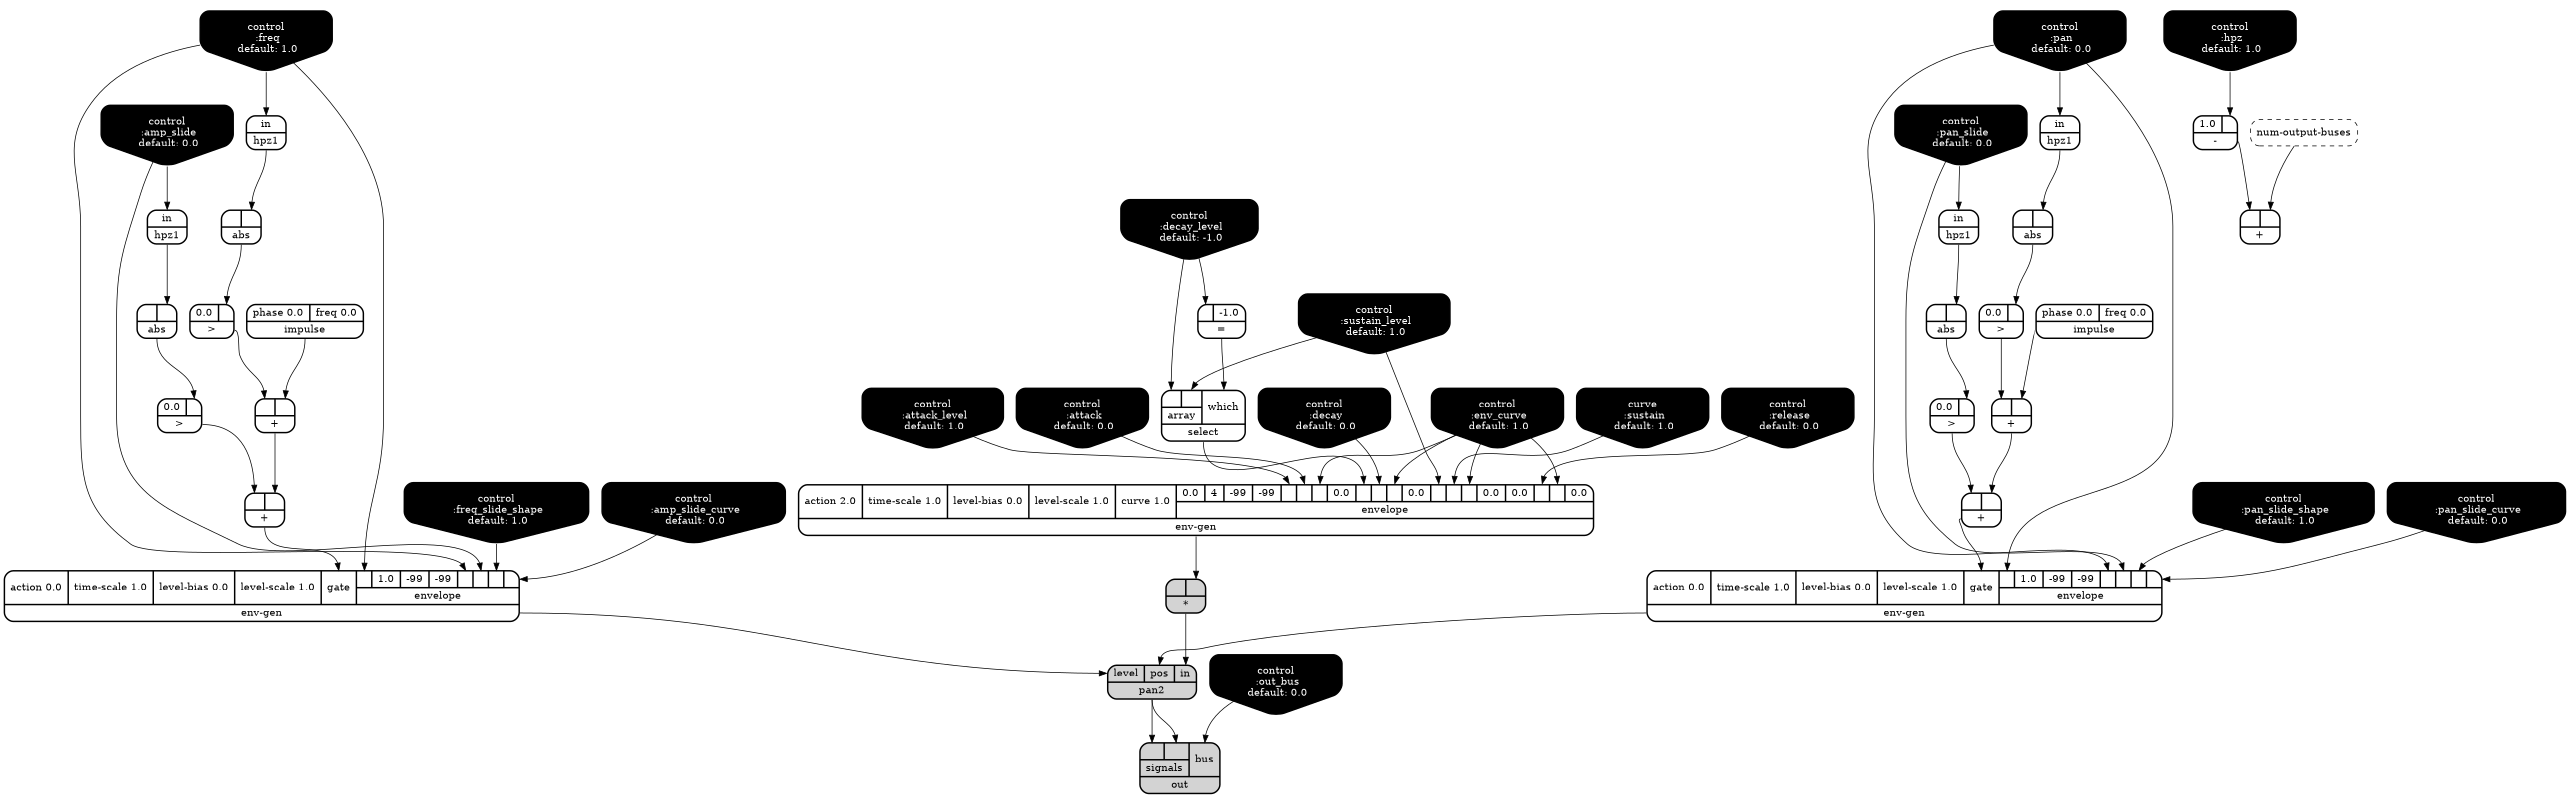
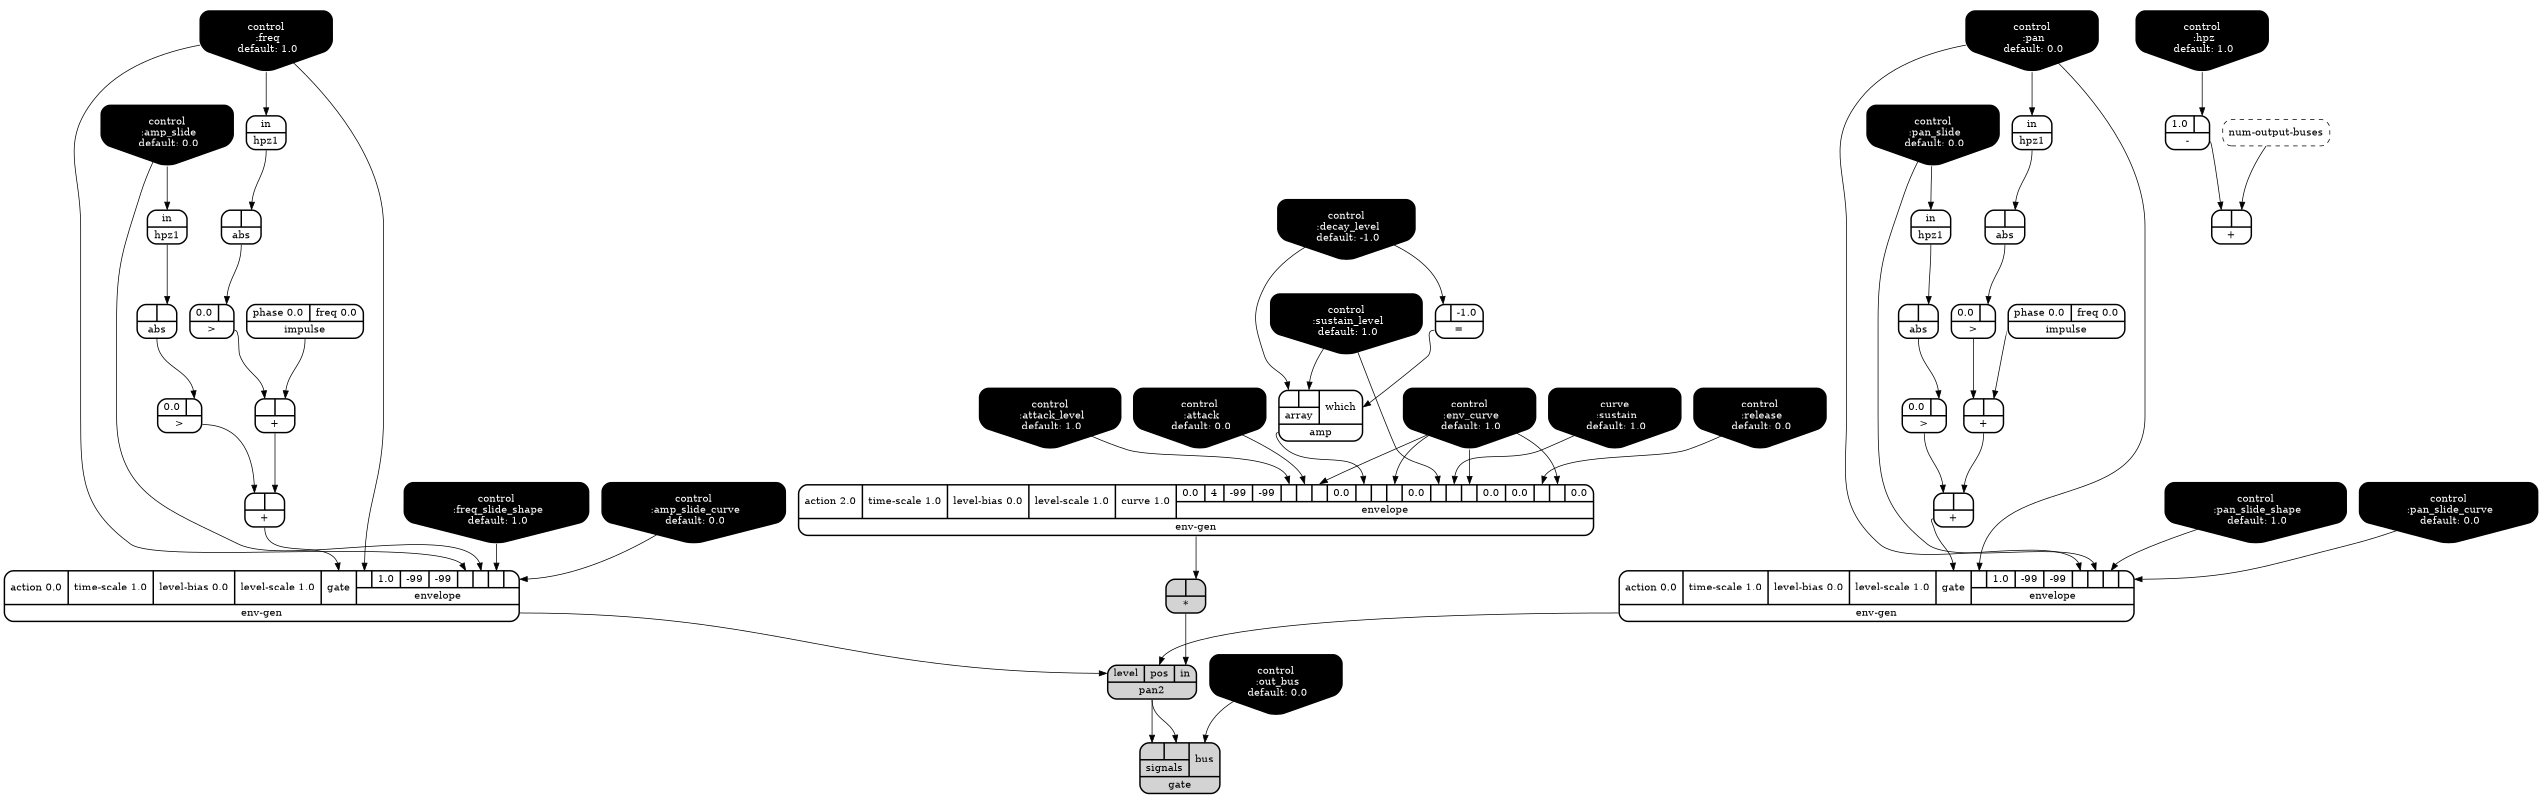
node "control :decay default: 0.0": removed
node "array": text "select" -> "amp"
node "signals": text "out" -> "gate"
